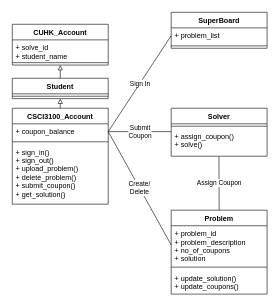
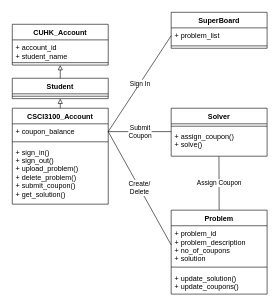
node "+ solve_id + student_name": label "+ solve_id + student_name" -> "+ account_id + student_name"
